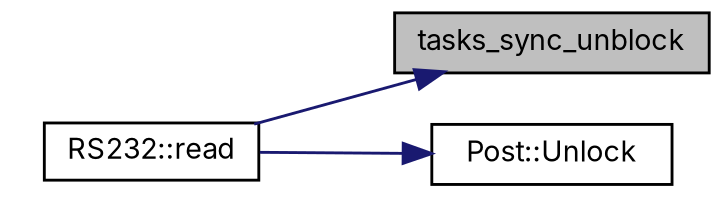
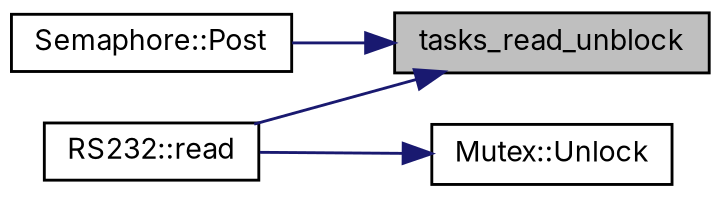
node "Semaphore::Post": added
node "tasks_sync_unblock": label "tasks_sync_unblock" -> "tasks_read_unblock"
node "Post::Unlock": label "Post::Unlock" -> "Mutex::Unlock"
